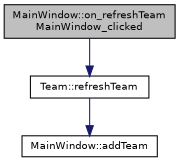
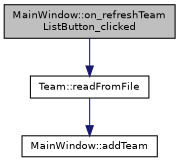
node "MainWindow::on_refreshTeam MainWindow_clicked": label "MainWindow::on_refreshTeam MainWindow_clicked" -> "MainWindow::on_refreshTeam ListButton_clicked"
node "Team::refreshTeam": label "Team::refreshTeam" -> "Team::readFromFile"
